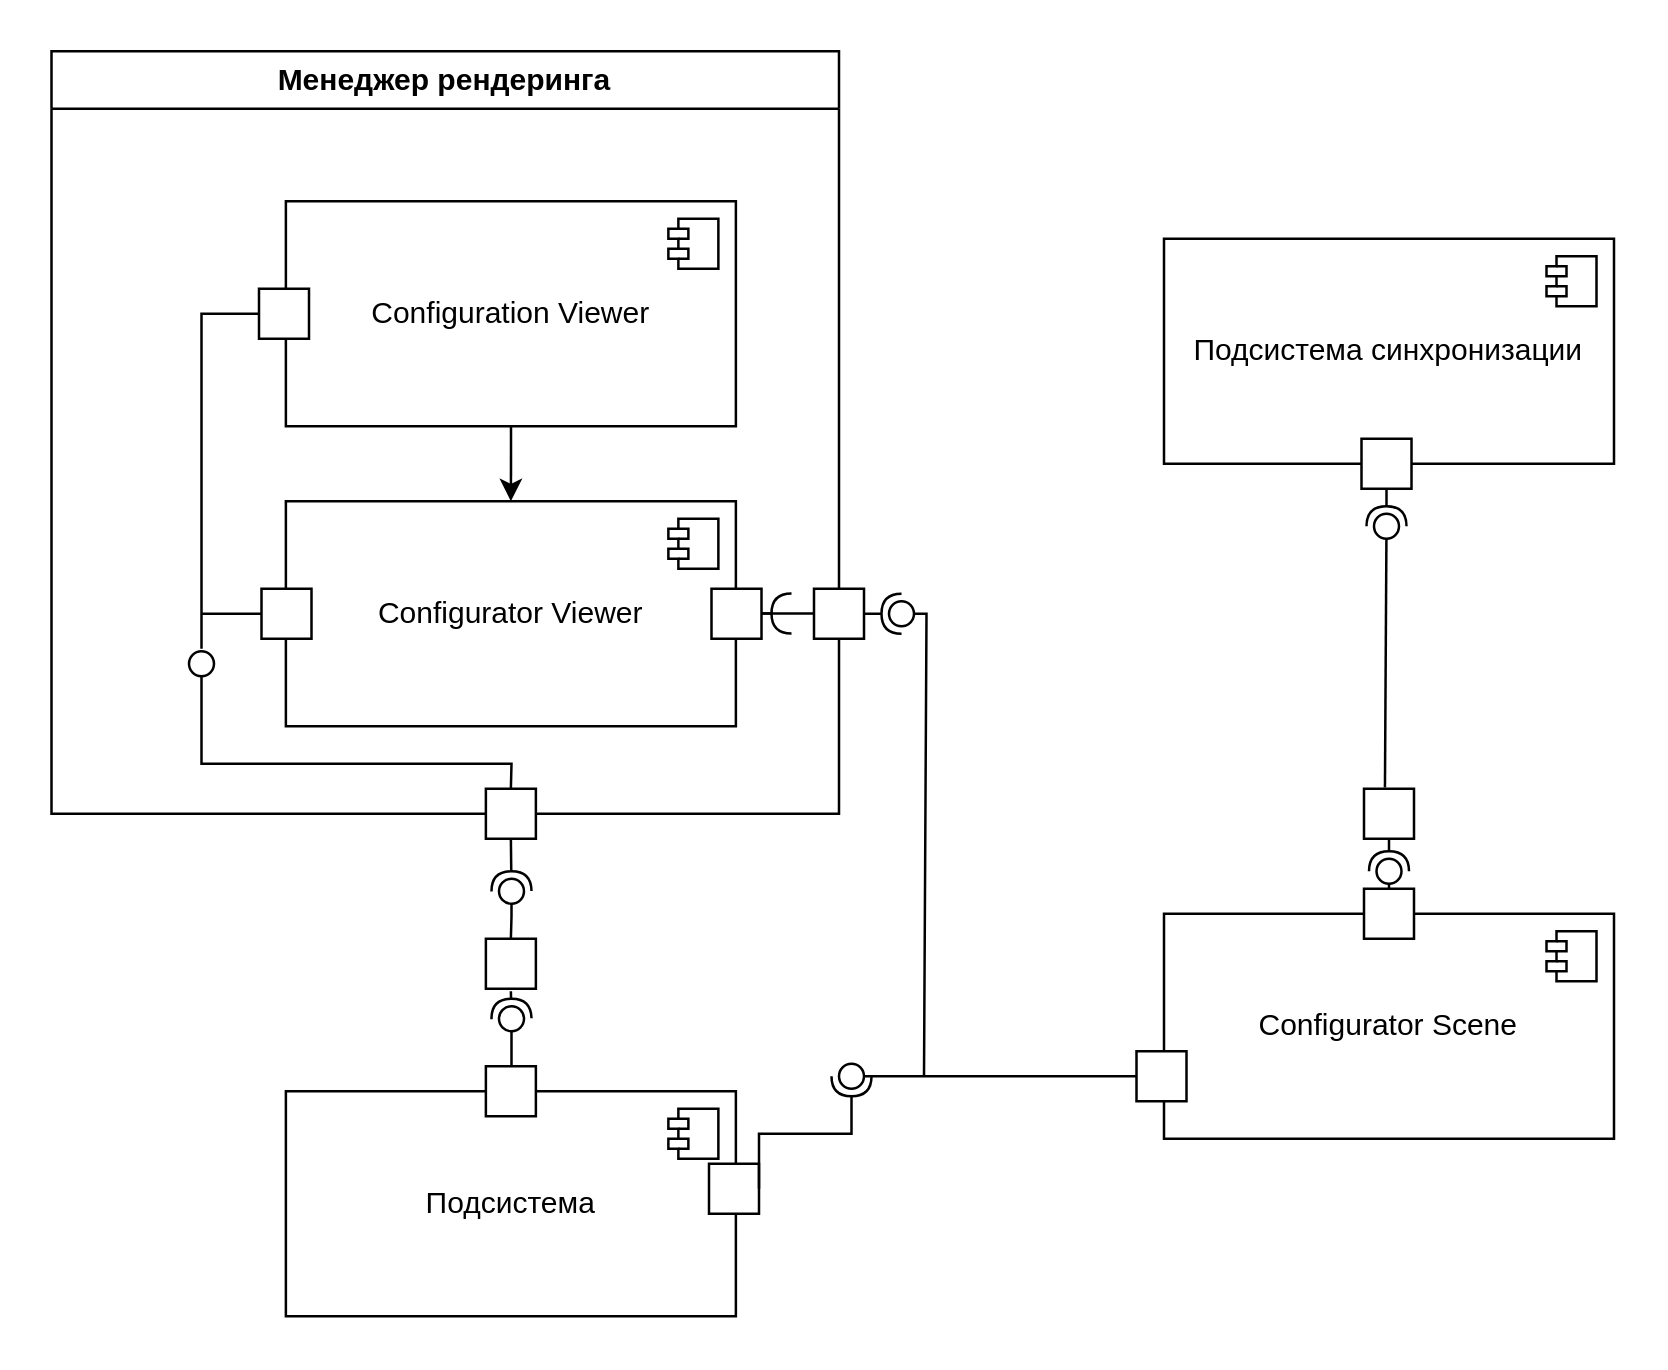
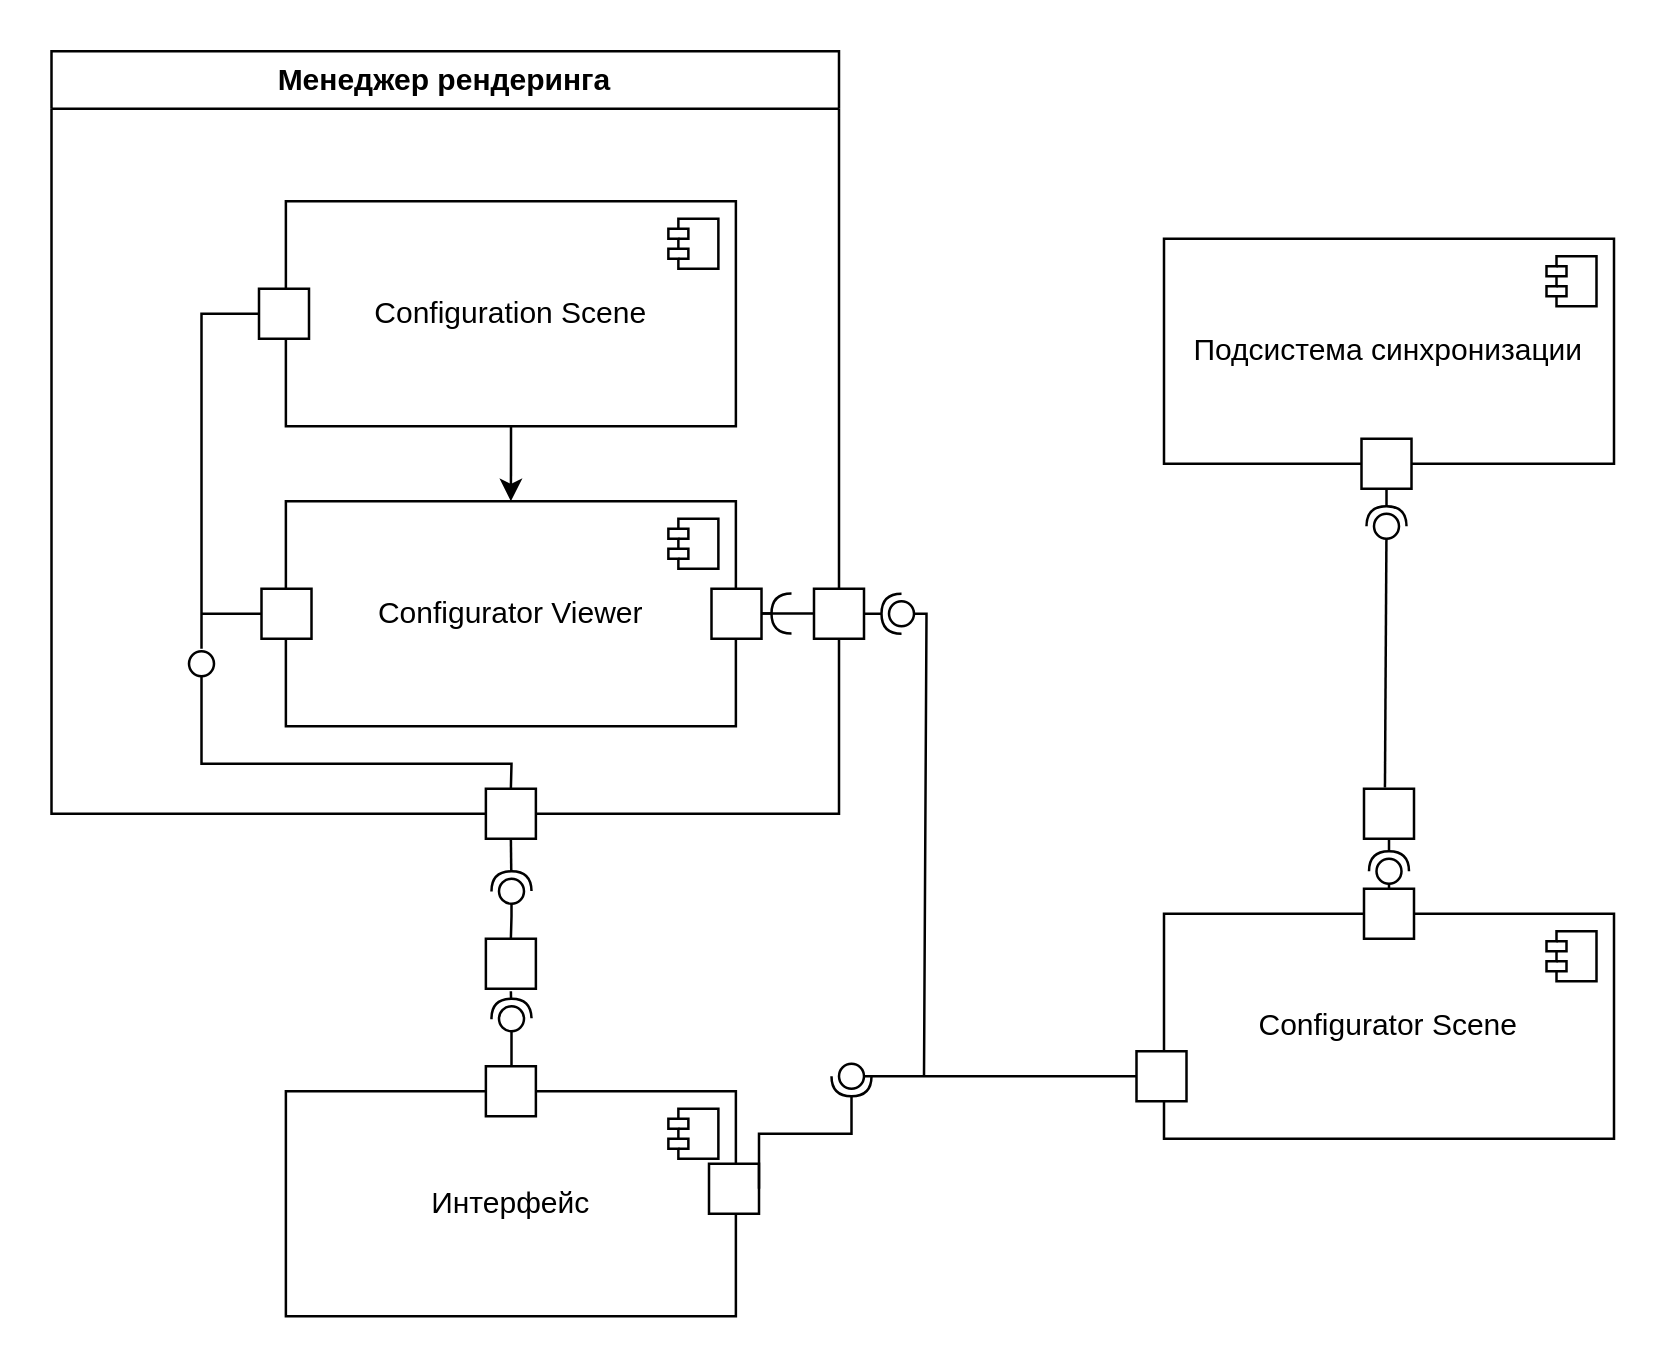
node "Configuration Viewer": label "Configuration Viewer" -> "Configuration Scene"
node "Подсистема": label "Подсистема" -> "Интерфейс"
